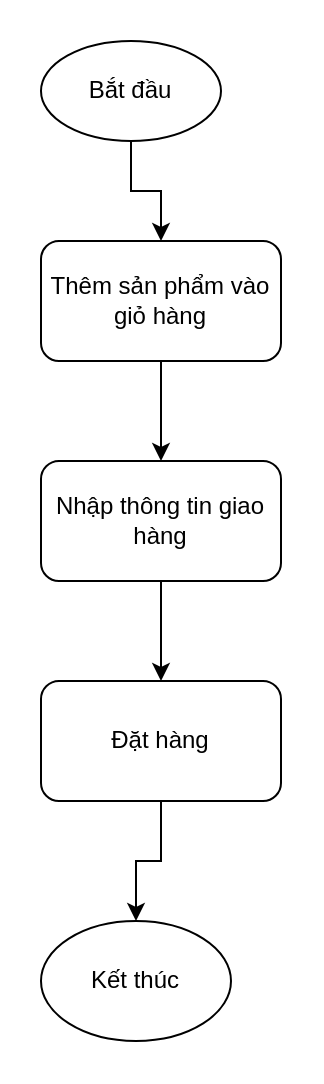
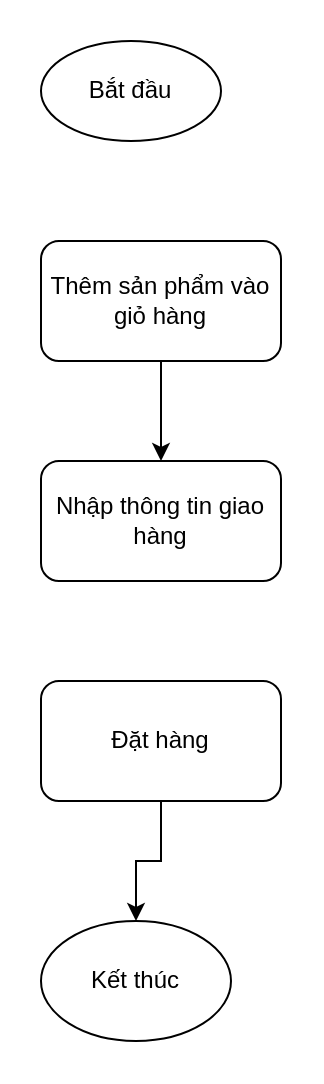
edge "Bắt đầu" -> "Thêm sản phẩm vào giỏ hàng": removed
edge "Nhập thông tin giao hàng" -> "Đặt hàng": removed
